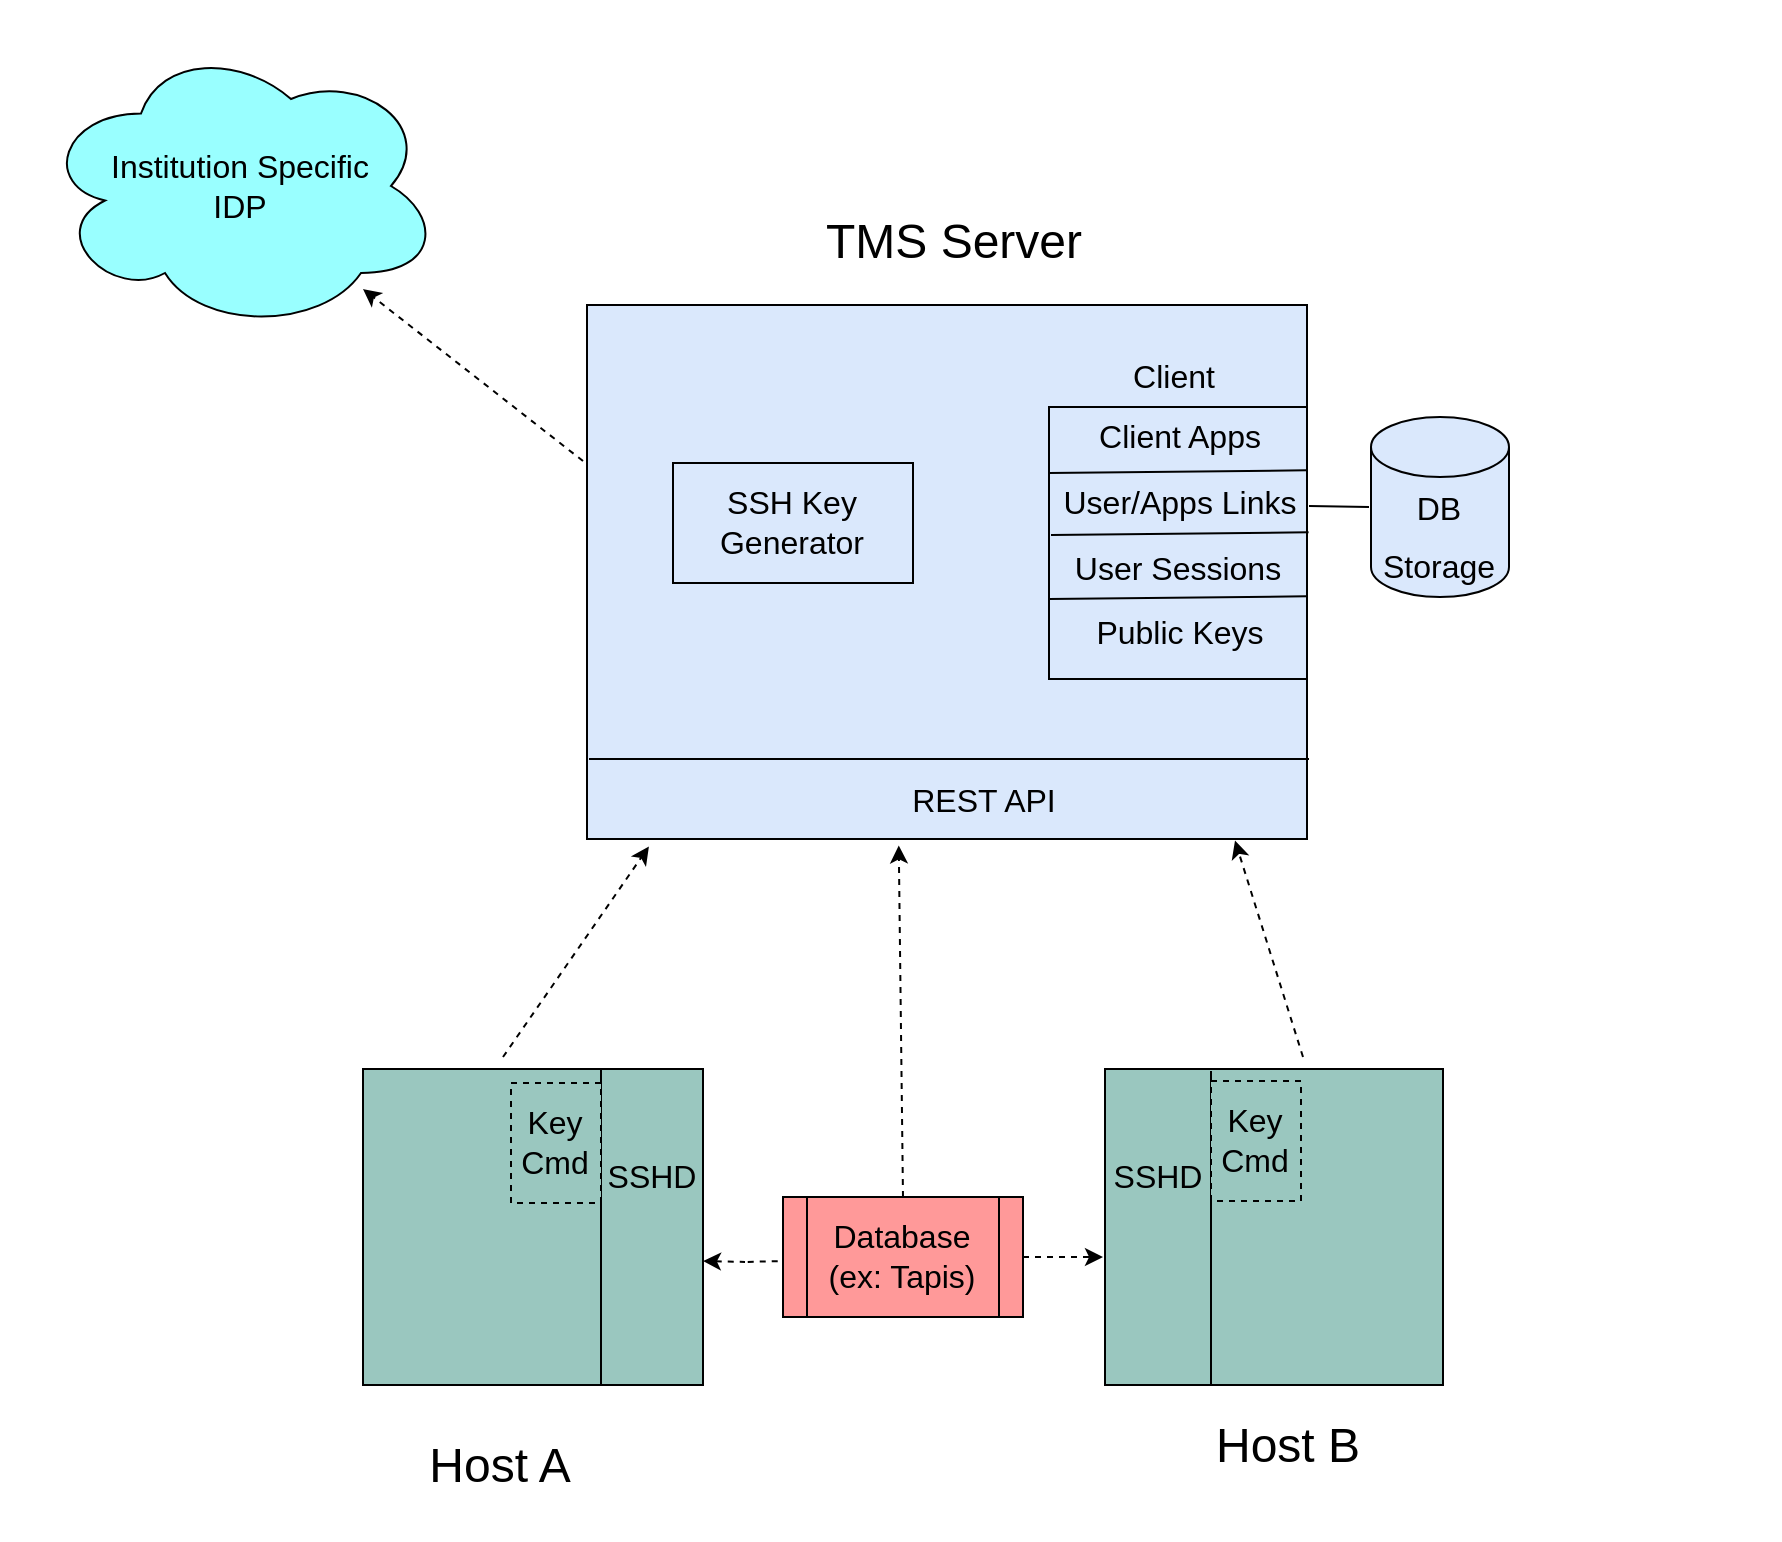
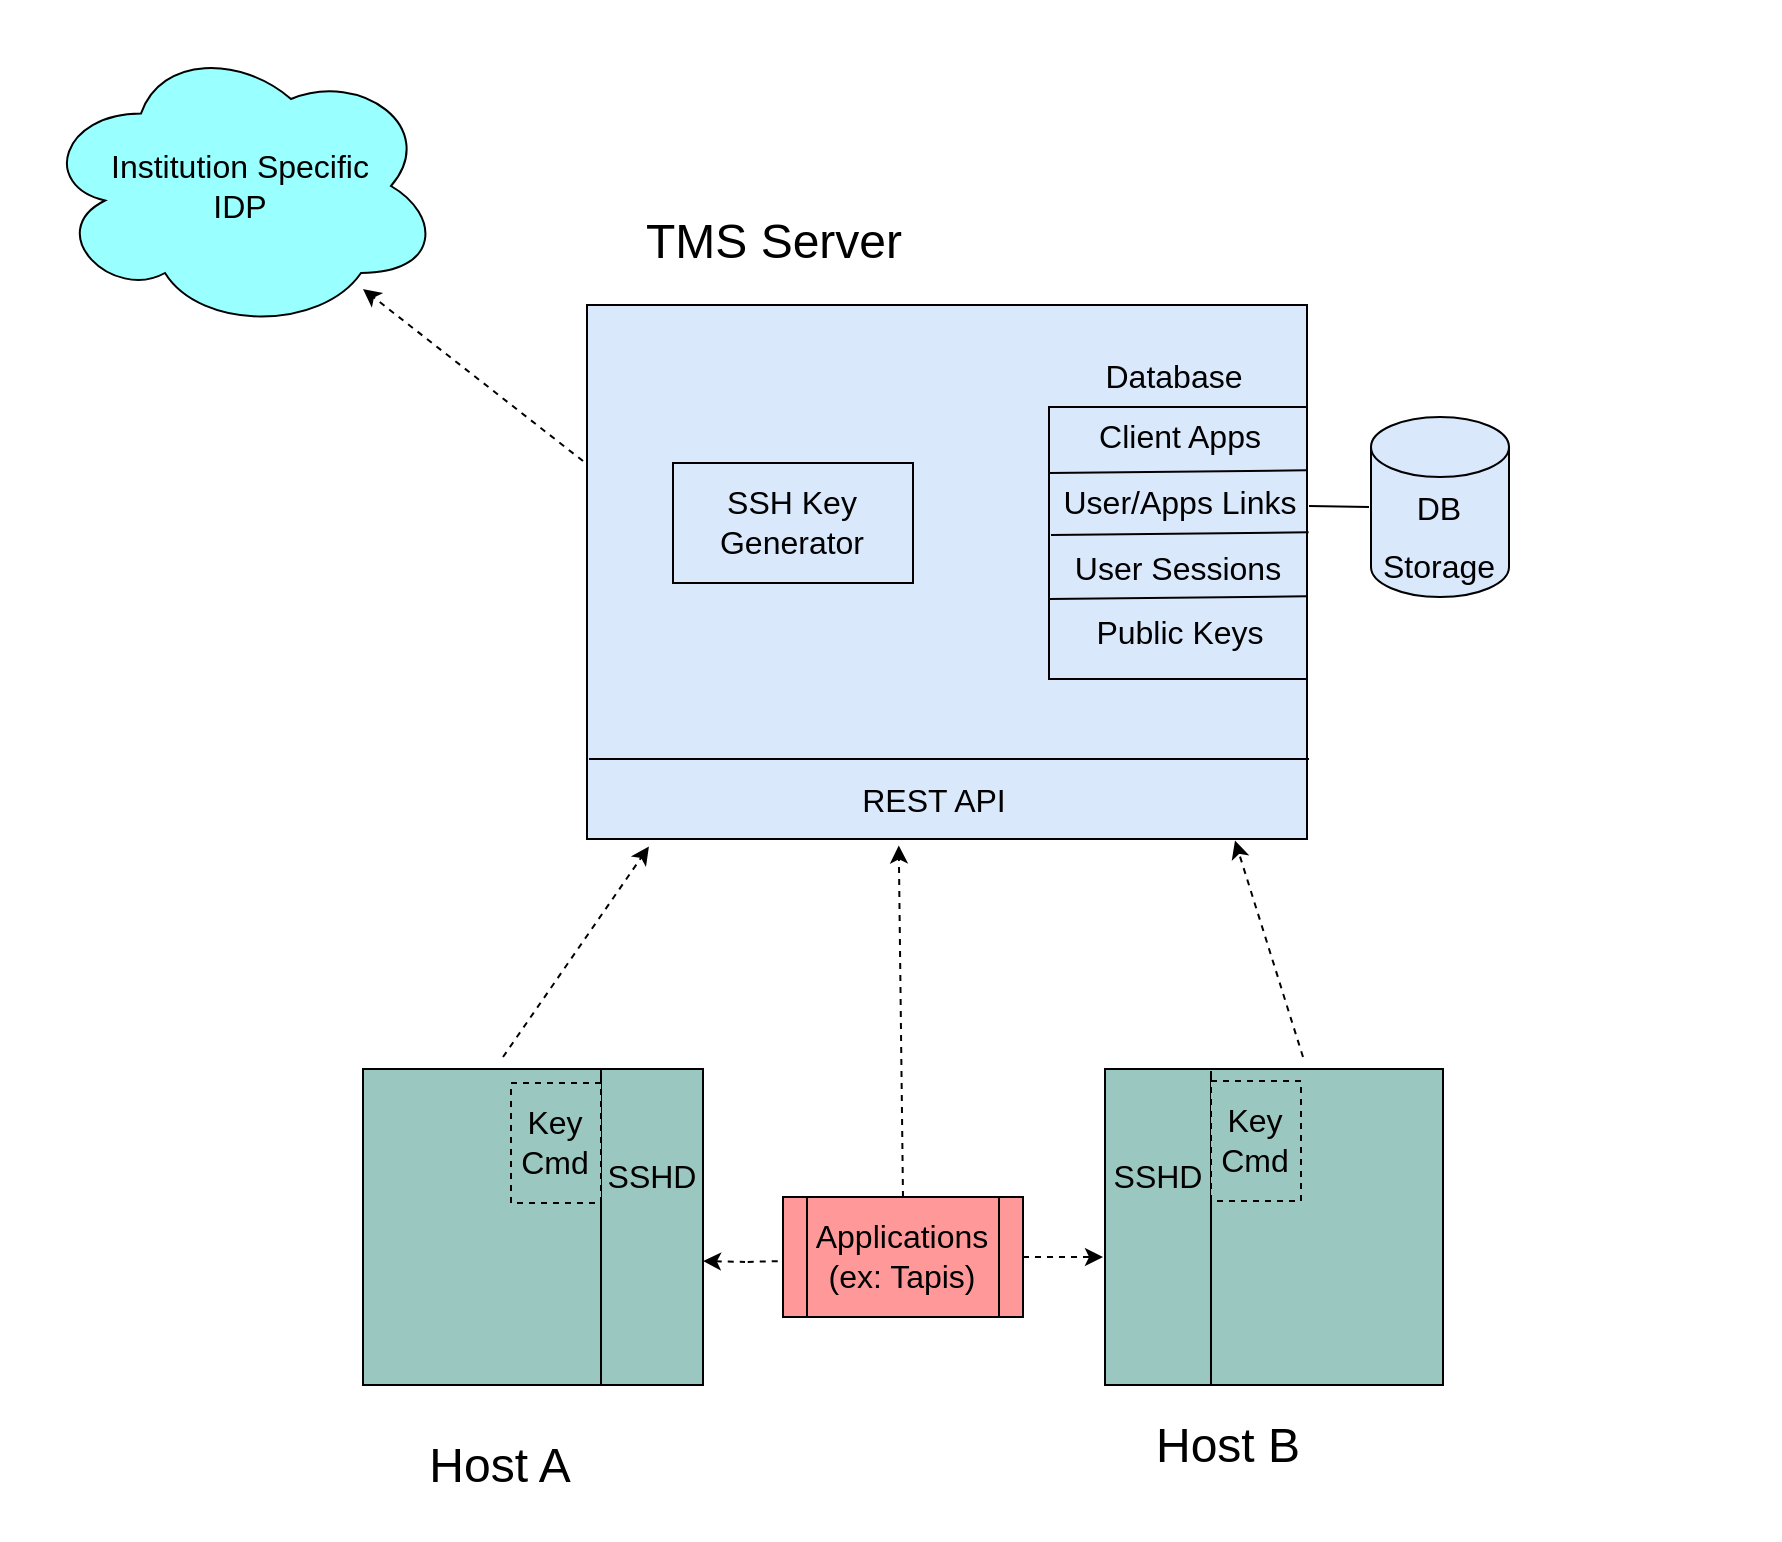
node "TMS Server": moved (955, 243) -> (775, 243)
node "Client": label "Client" -> "Database"
node "REST API": moved (985, 801) -> (935, 801)
node "Database (ex: Tapis)": label "Database (ex: Tapis)" -> "Applications (ex: Tapis)"
node "Host B": moved (1289, 1446) -> (1229, 1446)
